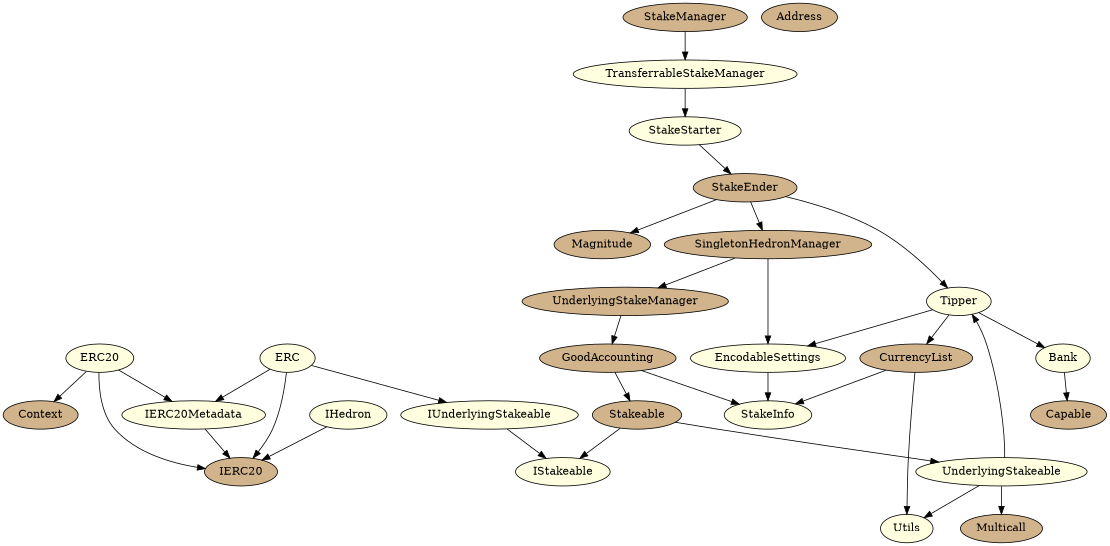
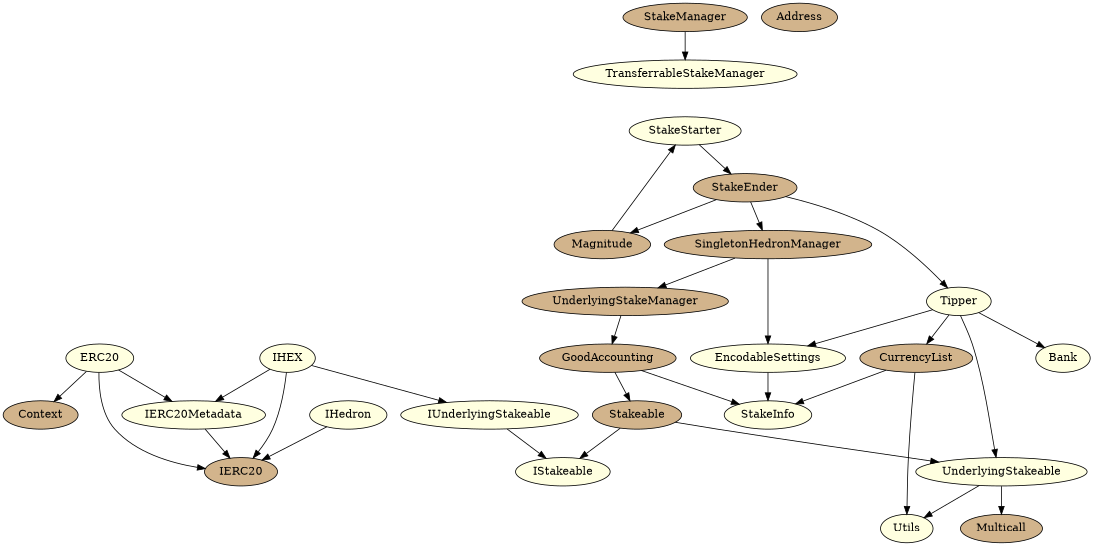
edge "TransferrableStakeManager" -> "StakeStarter": now "Magnitude" -> "StakeStarter"
node "ERC": label "ERC" -> "IHEX"
edge "UnderlyingStakeable" -> "Tipper": reversed
node "Capable": removed
